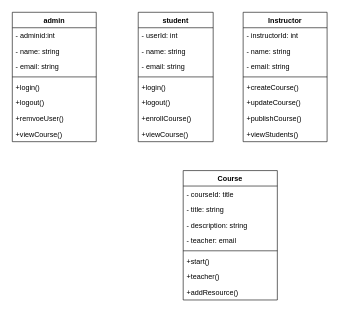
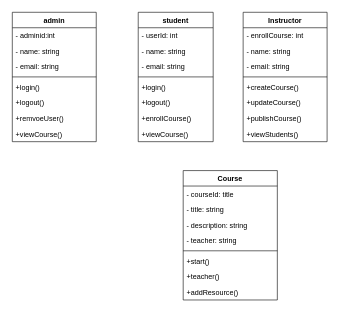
node "- instructorId: int": label "- instructorId: int" -> "- enrollCourse: int"
node "- teacher: email": label "- teacher: email" -> "- teacher: string"
